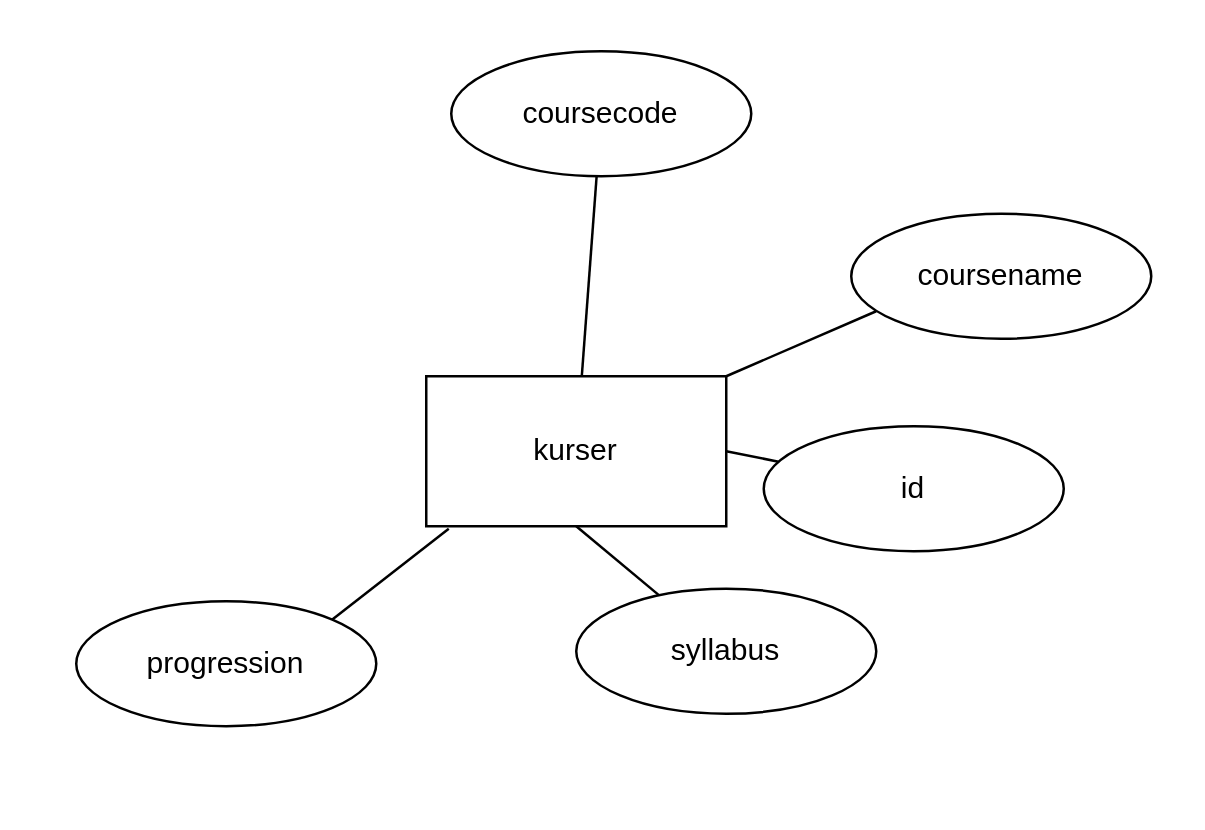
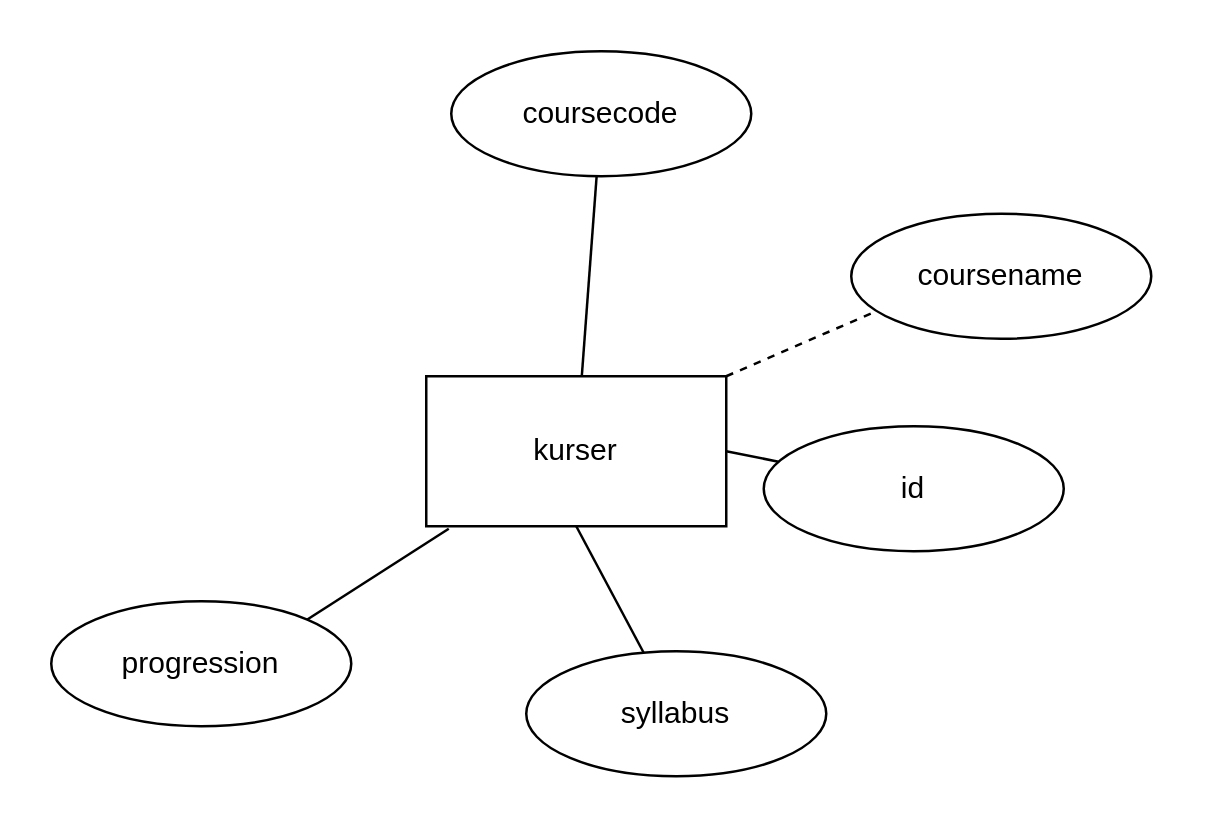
edge "coursename" -- "kurser": style solid -> dashed
node "syllabus": moved (726, 651) -> (676, 714)
node "progression": moved (226, 664) -> (201, 664)
